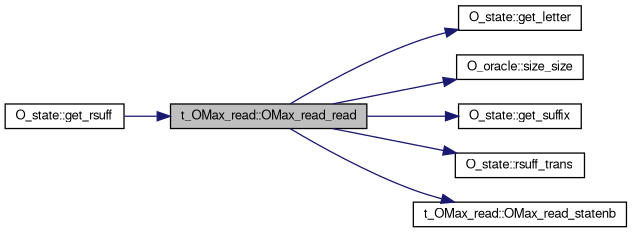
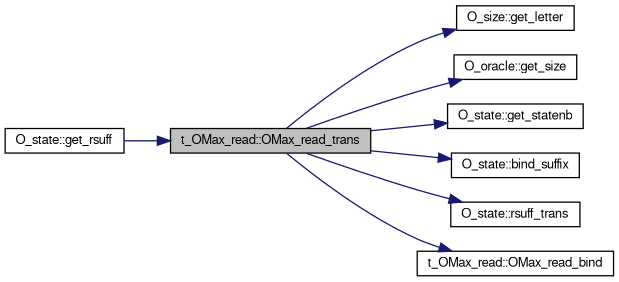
node "O_state::get_letter": label "O_state::get_letter" -> "O_size::get_letter"
node "O_oracle::size_size": label "O_oracle::size_size" -> "O_oracle::get_size"
node "t_OMax_read::OMax_read_read": label "t_OMax_read::OMax_read_read" -> "t_OMax_read::OMax_read_trans"
node "O_state::get_statenb": added
node "O_state::get_suffix": label "O_state::get_suffix" -> "O_state::bind_suffix"
node "t_OMax_read::OMax_read_statenb": label "t_OMax_read::OMax_read_statenb" -> "t_OMax_read::OMax_read_bind"
